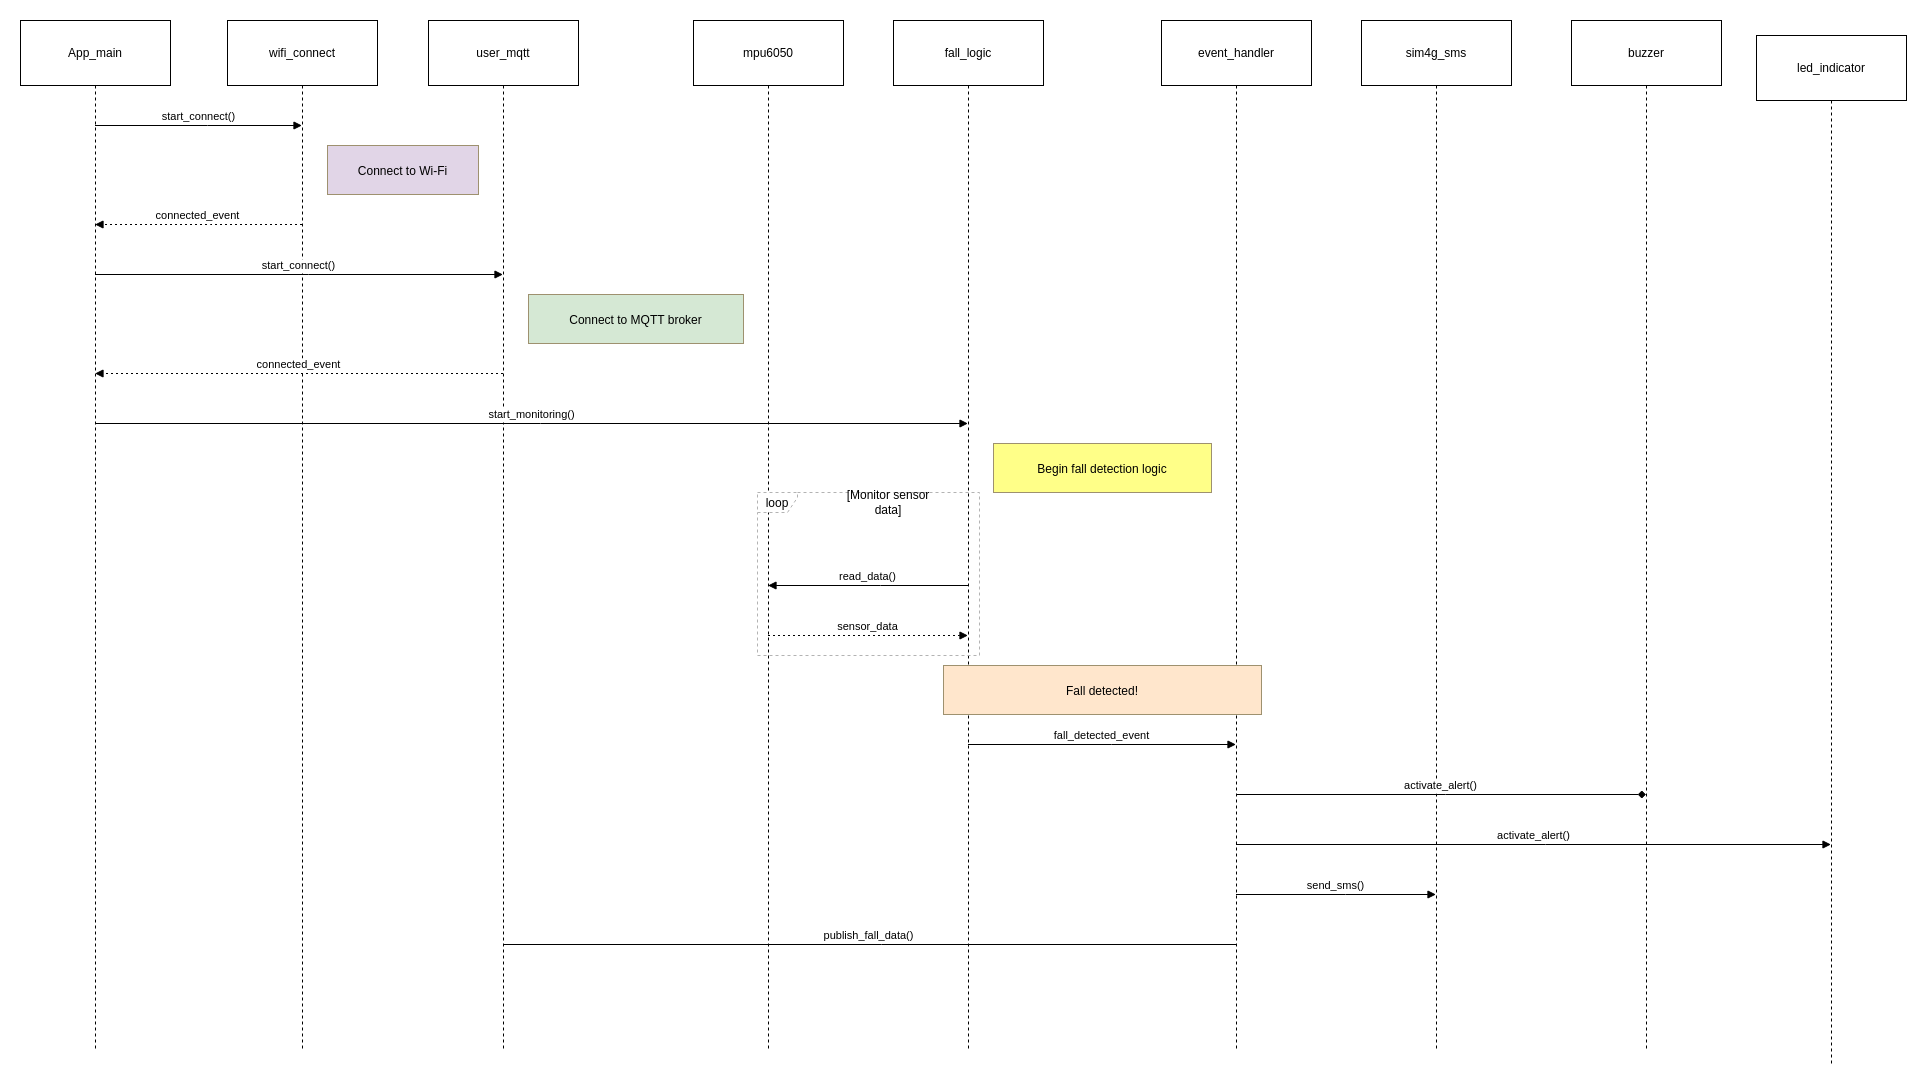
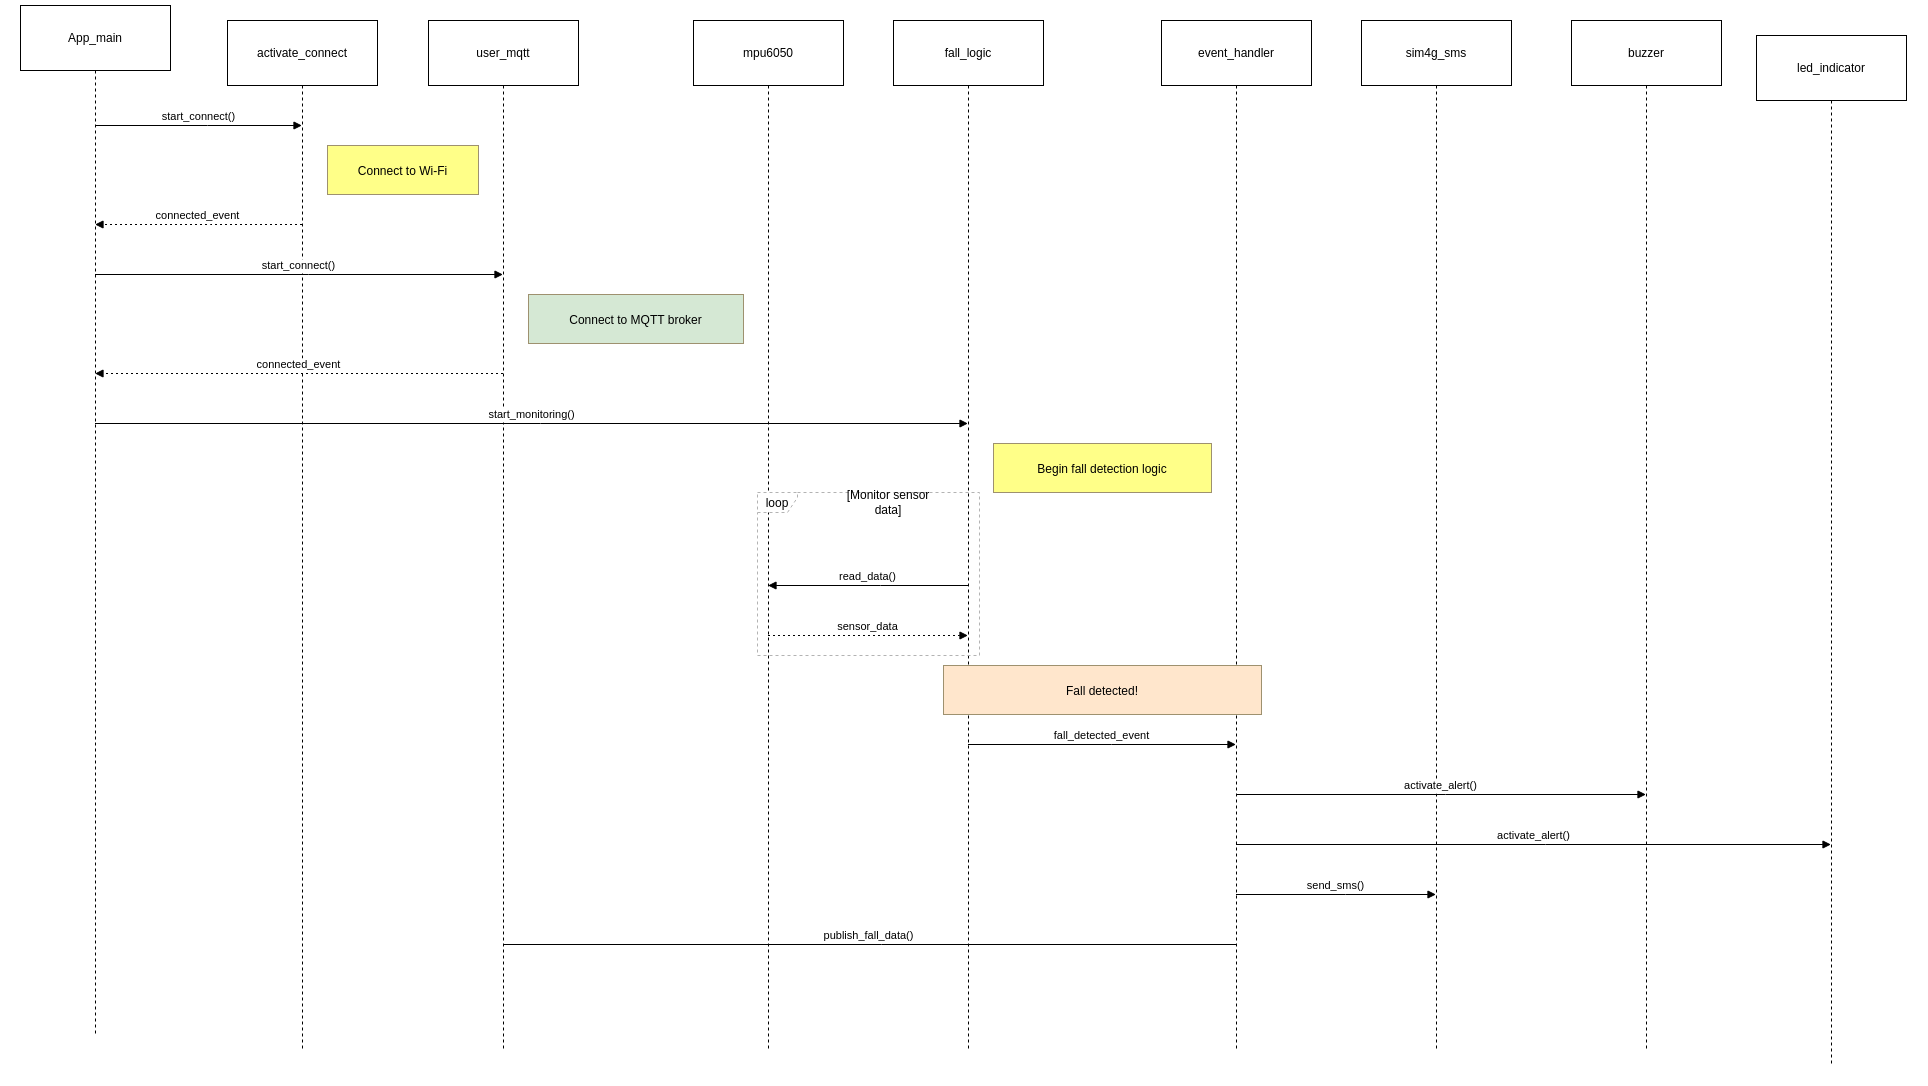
node "wifi_connect": label "wifi_connect" -> "activate_connect"
node "Connect to Wi-Fi": fillcolor #e1d5e7 -> #ffff88
node "App_main": moved (96, 535) -> (96, 520)
edge "event_handler" -> "buzzer": arrowhead diamond -> block
